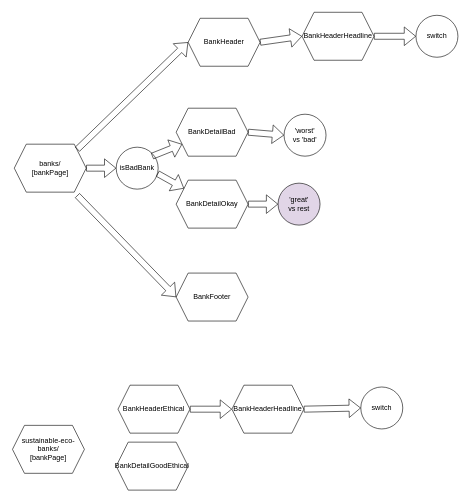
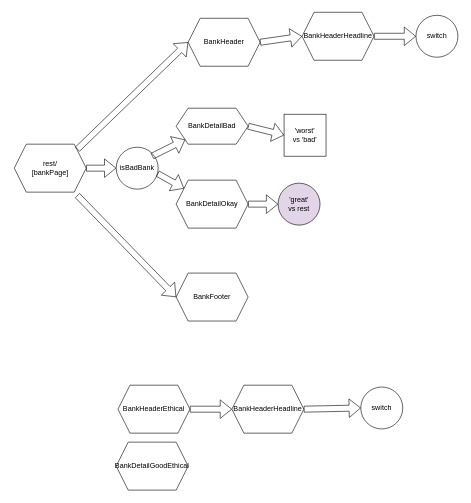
node "BankDetailBad": size 72x48 -> 72x36
node "'worst' vs 'bad'": shape ellipse -> rectangle
node "banks/ [bankPage]": label "banks/ [bankPage]" -> "rest/ [bankPage]"
node "sustainable-eco-banks/ [bankPage]": removed
